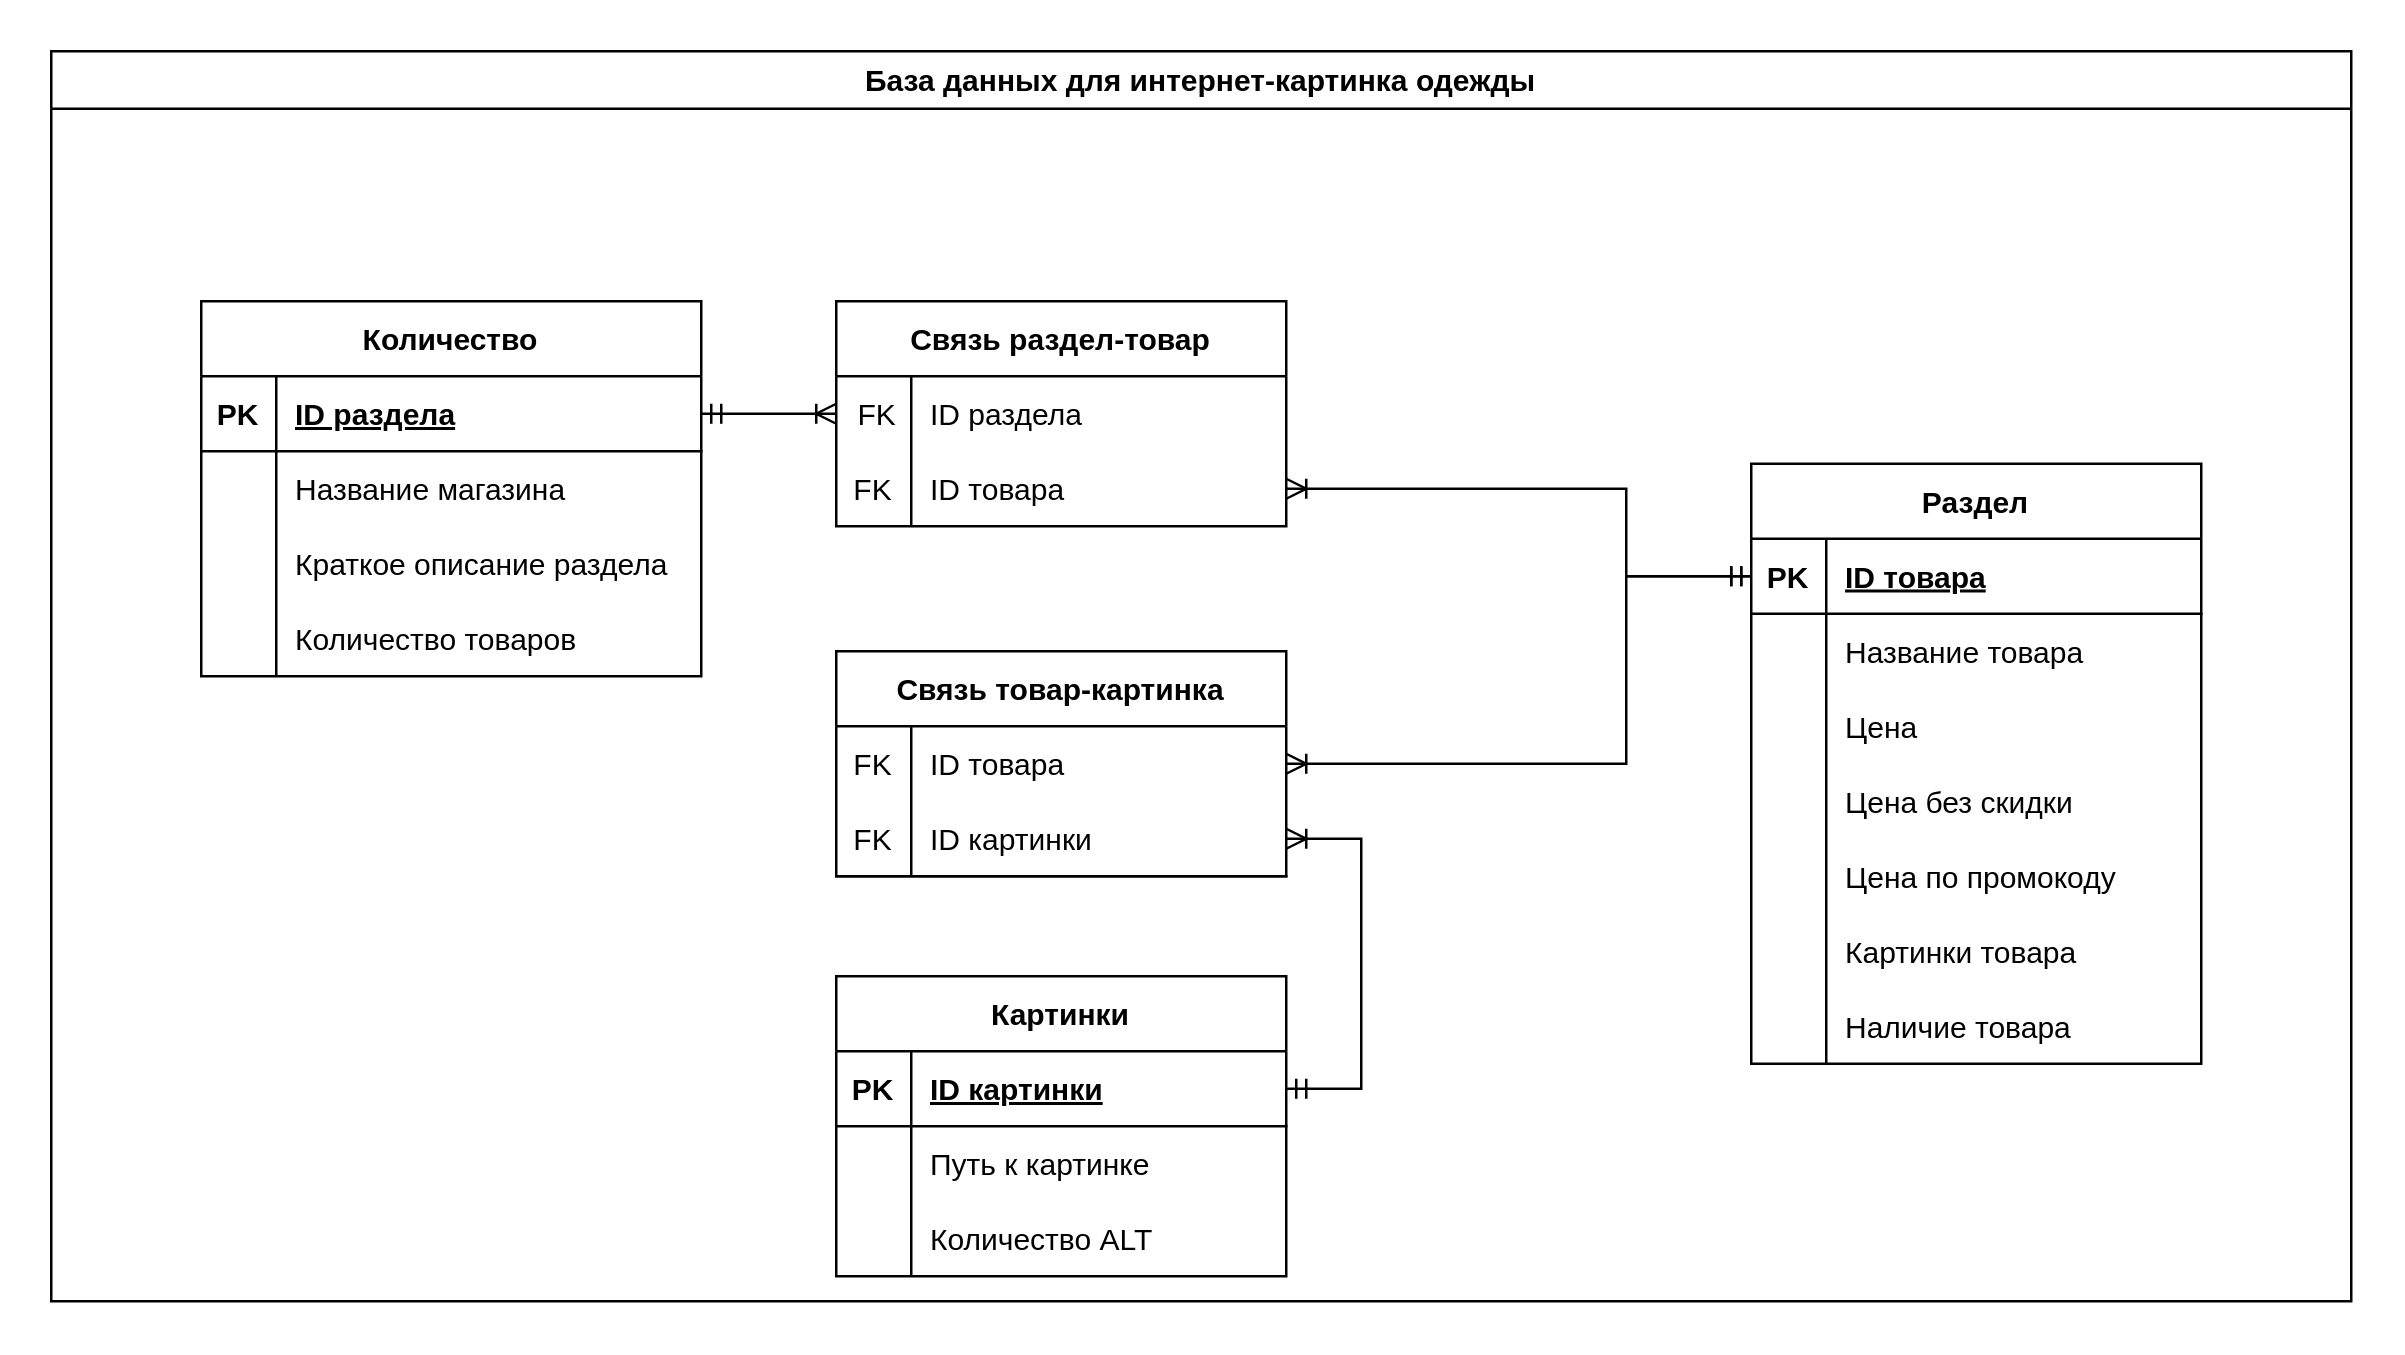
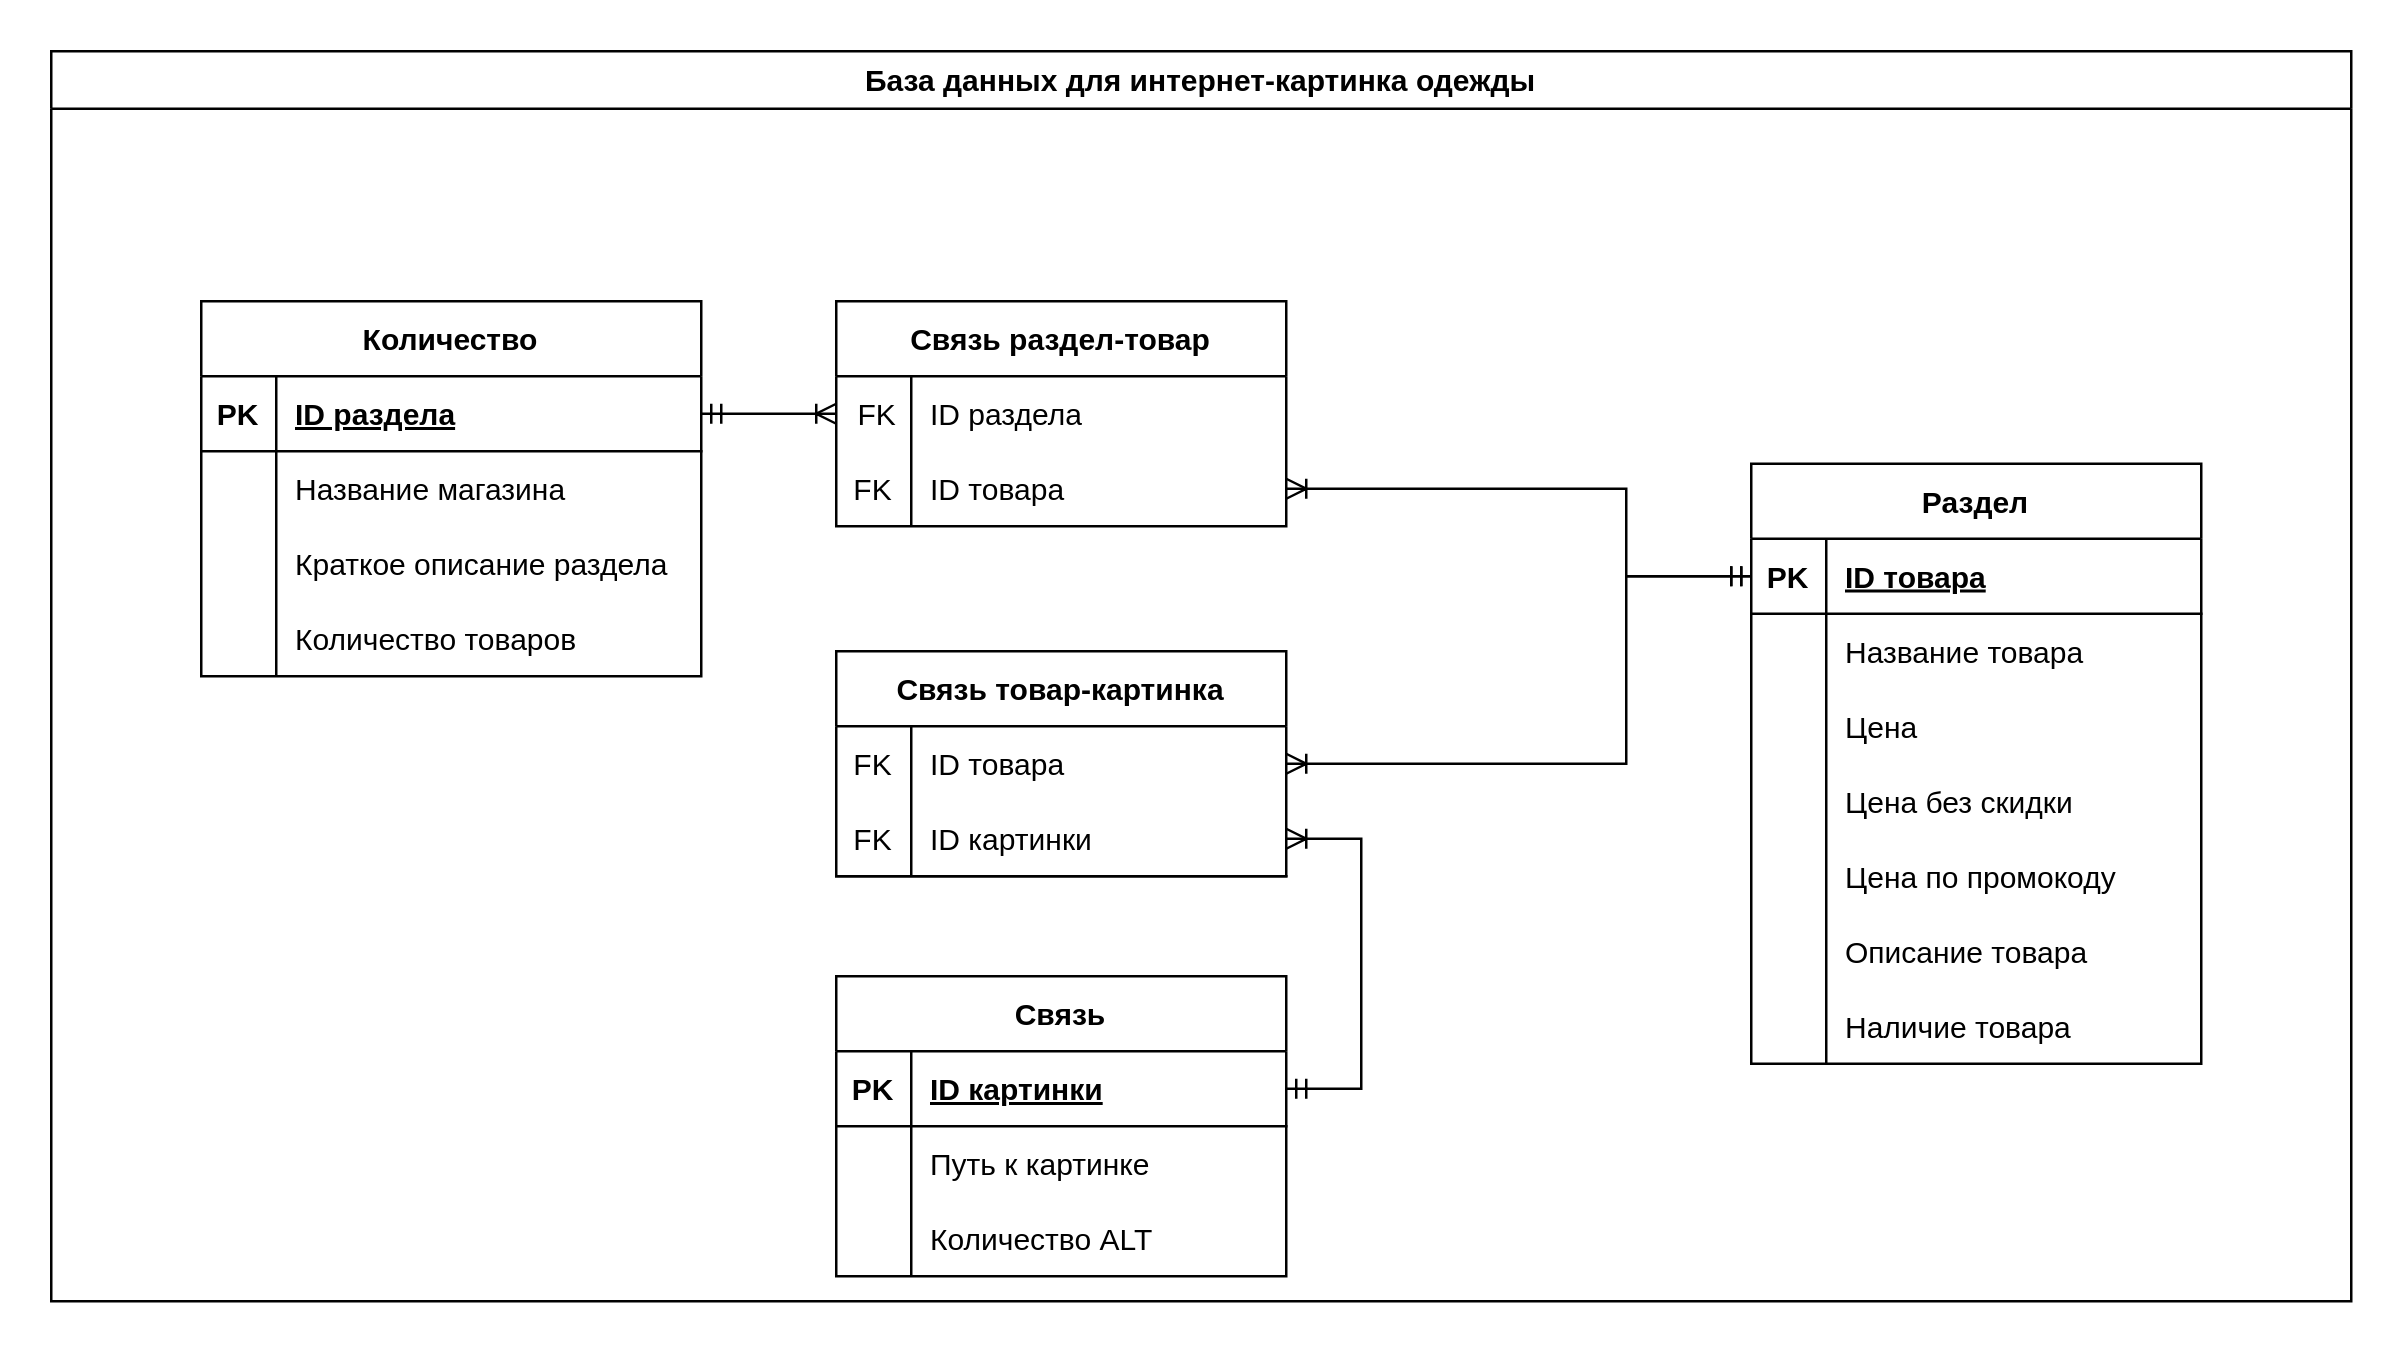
node "Картинки товара": label "Картинки товара" -> "Описание товара"
node "Картинки": label "Картинки" -> "Связь"
